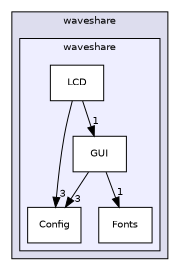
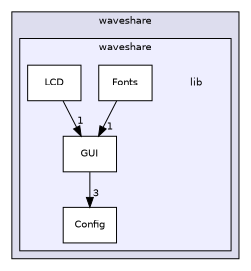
node "lib": added
edge "LCD" -> "Config": removed
edge "GUI" -> "Fonts": reversed
